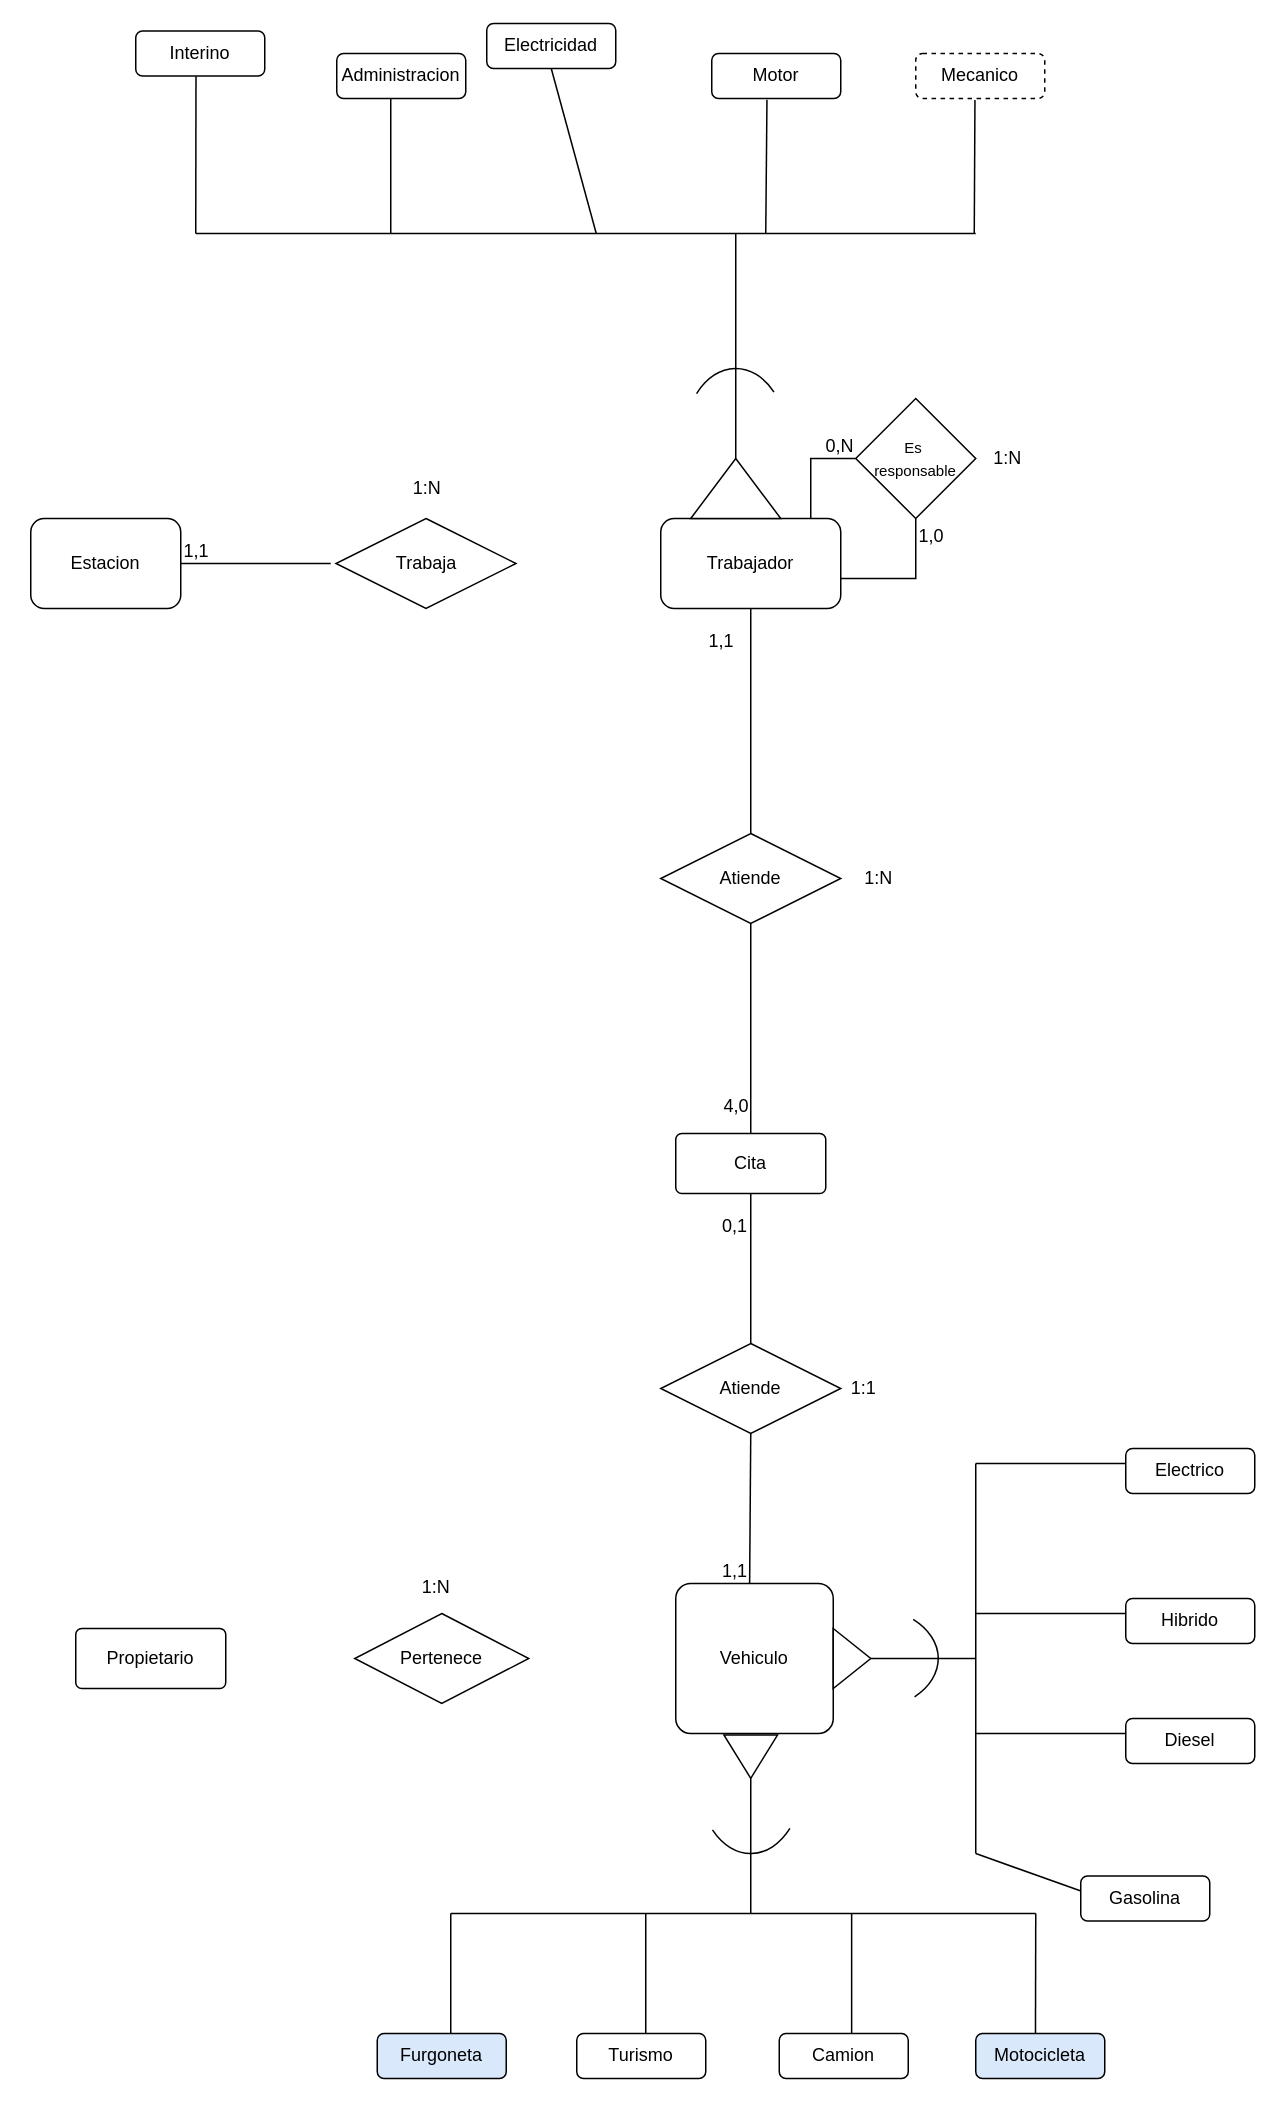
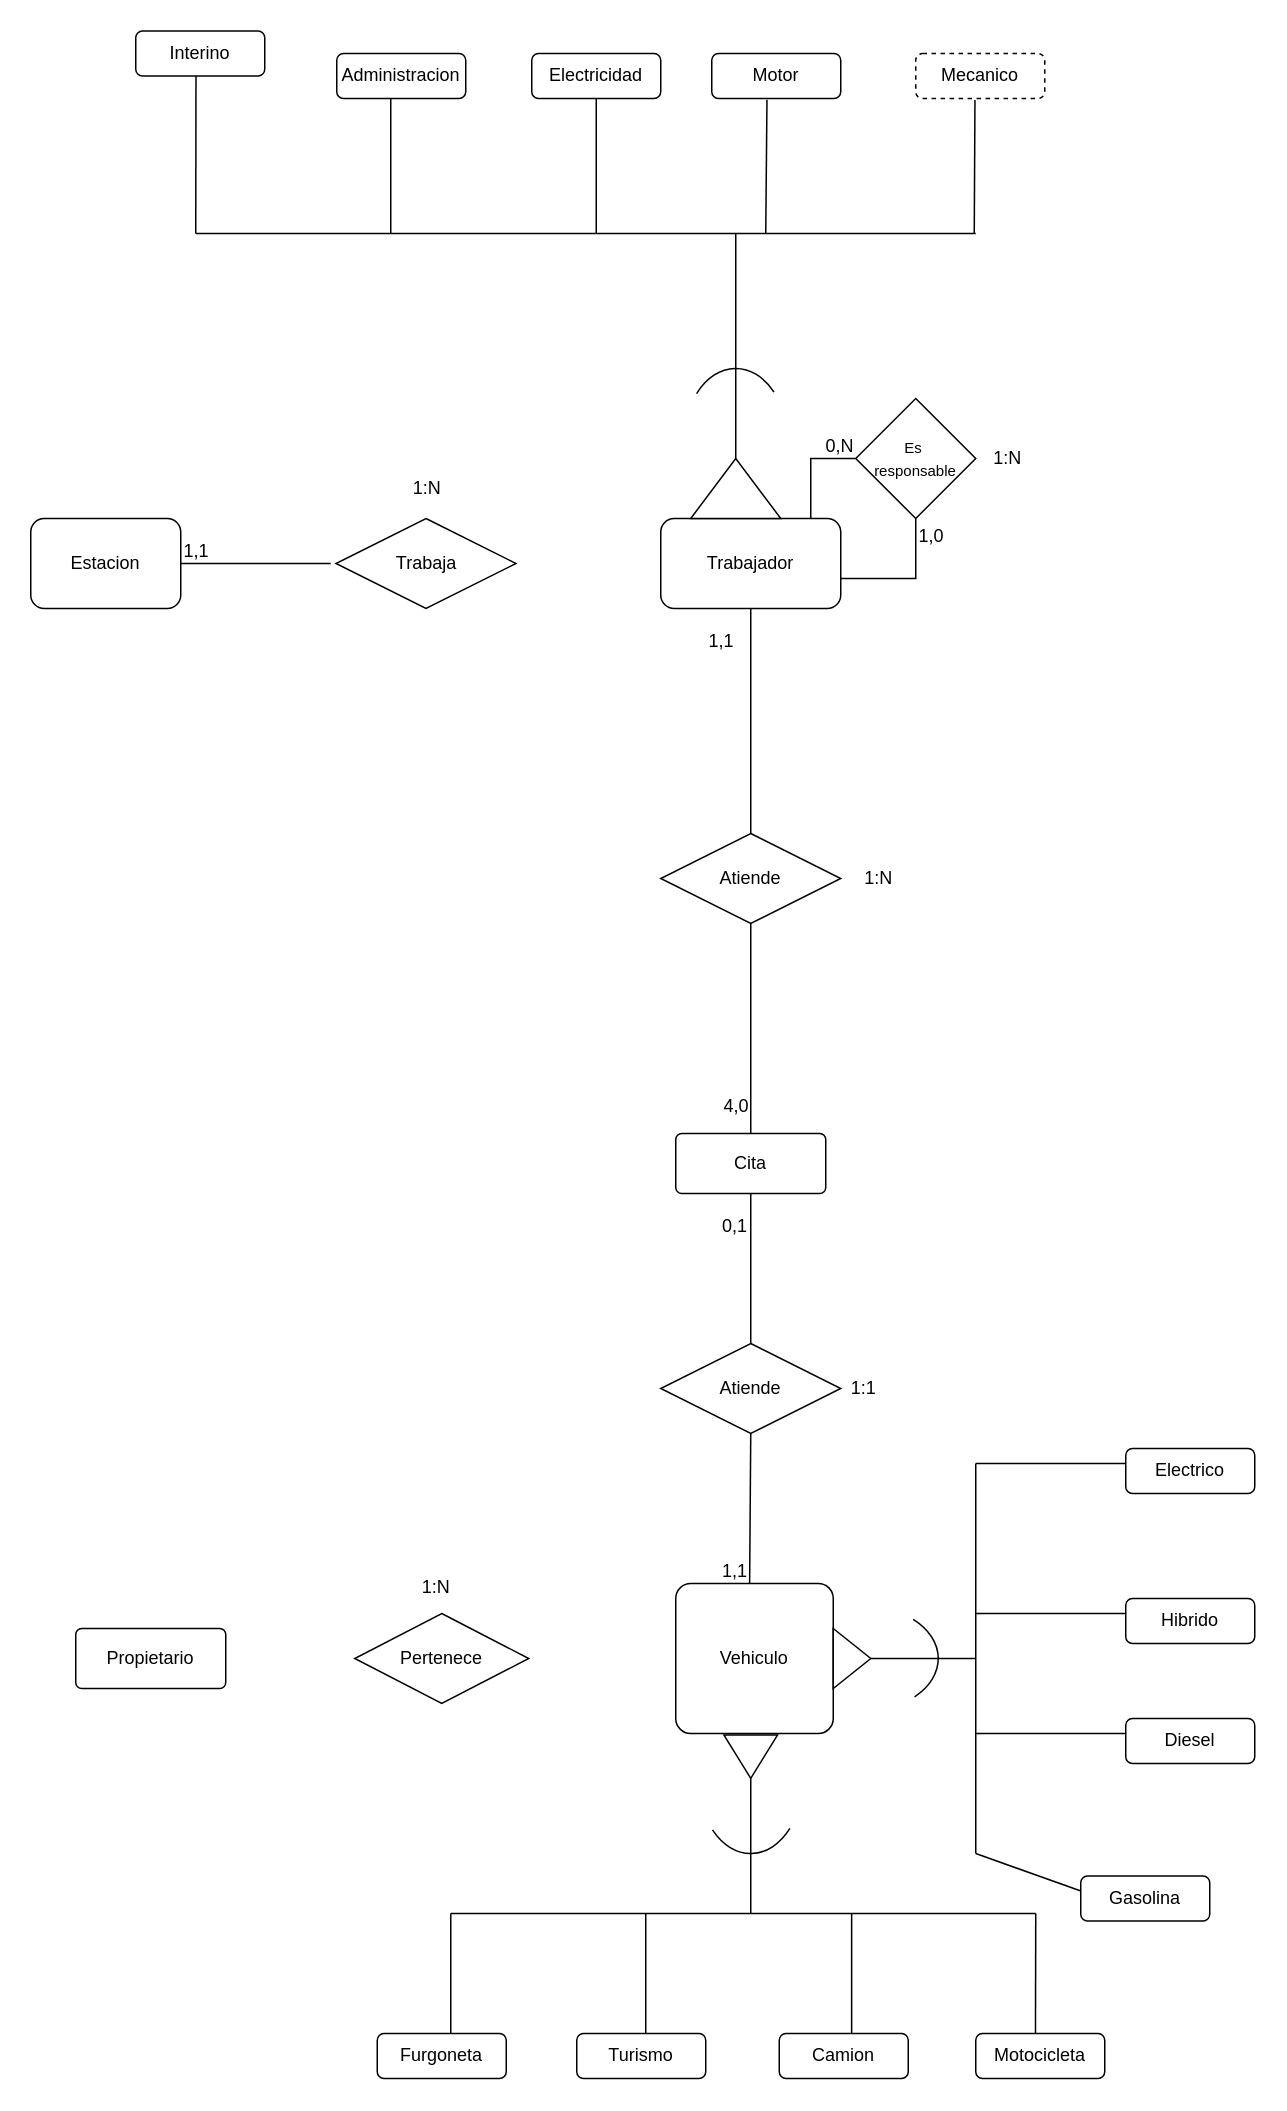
node "Electricidad": moved (551, 46) -> (596, 76)
node "Furgoneta": fillcolor #dae8fc -> #ffffff
node "Motocicleta": fillcolor #dae8fc -> #ffffff
